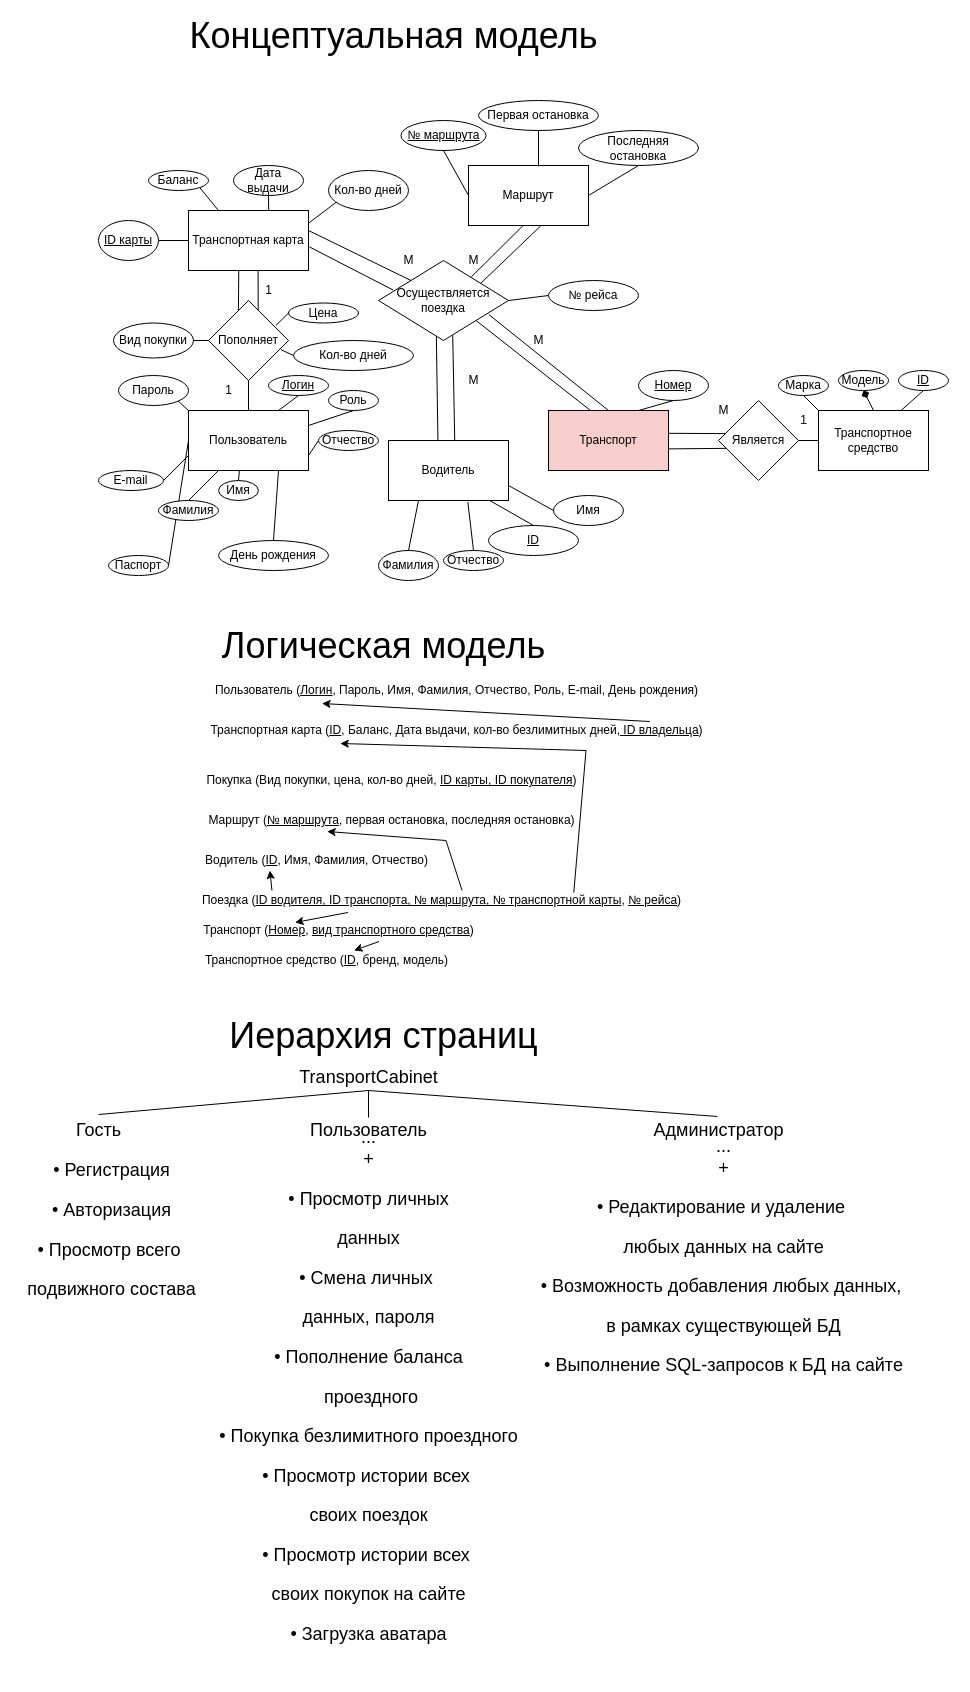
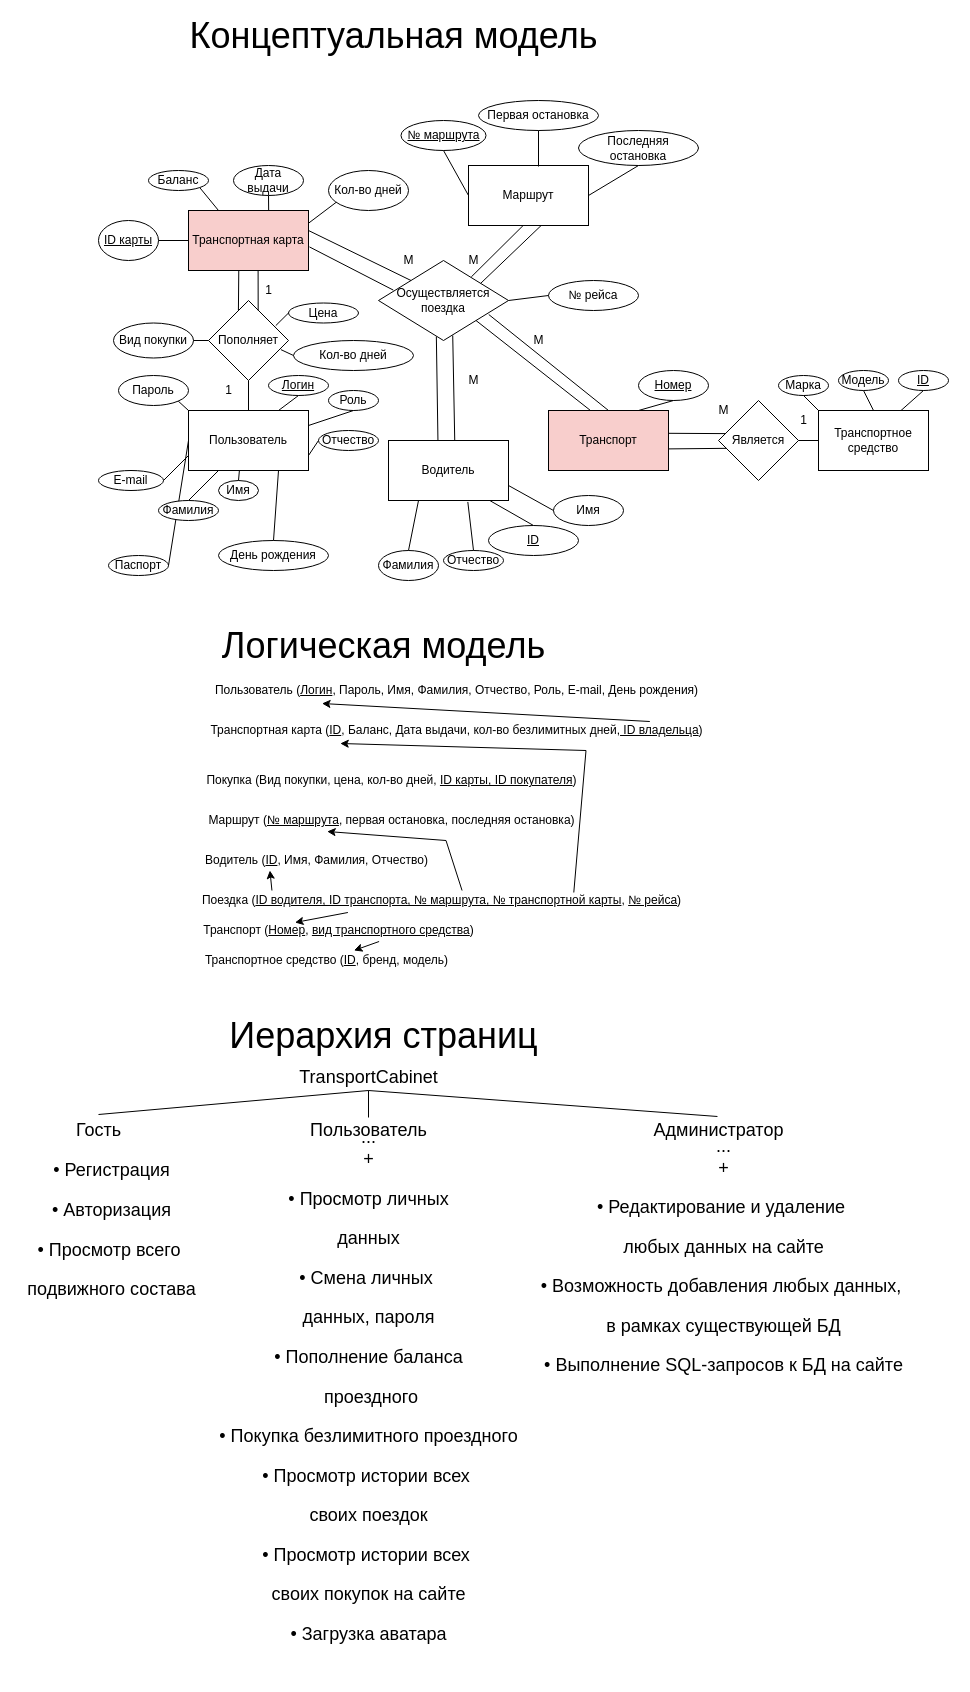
node "Транспортная карта": fillcolor #ffffff -> #f8cecc
edge "Транспортное средство" -> "Модель": arrowhead diamond -> none
